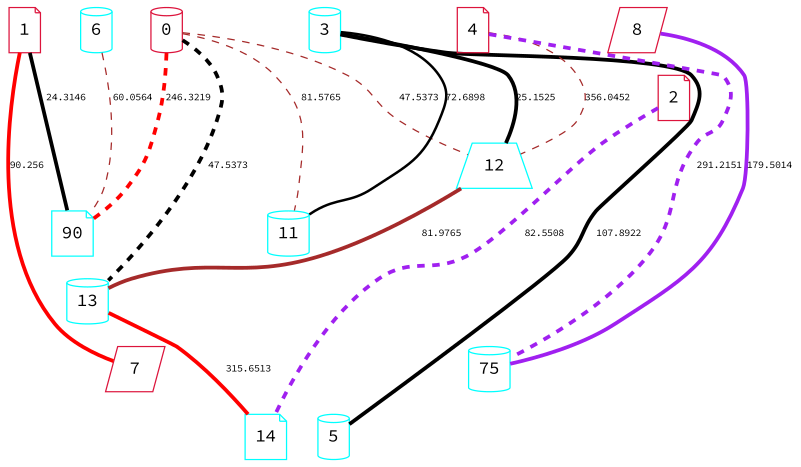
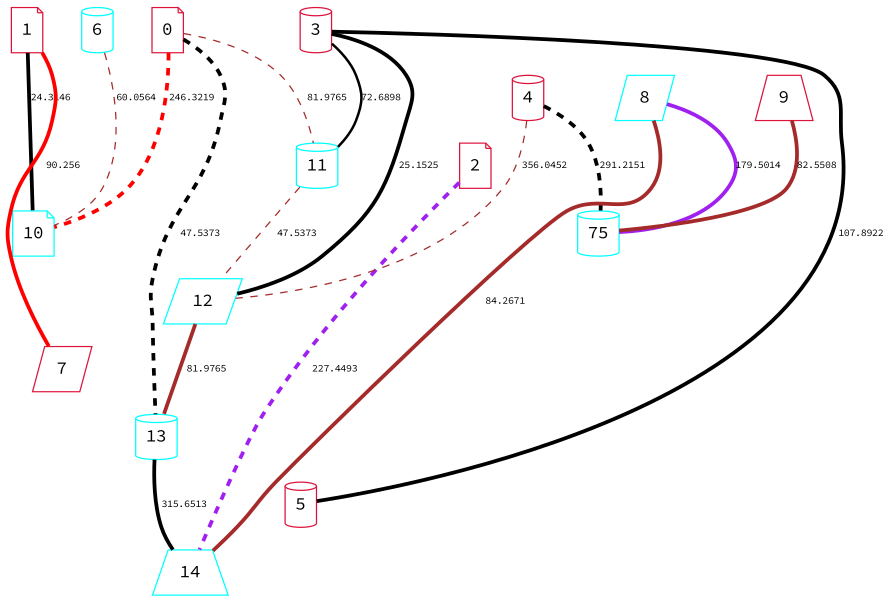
node "0": shape cylinder -> note
node "3": color aqua -> crimson
node "4": shape note -> cylinder
node "8": color crimson -> aqua
edge "0" -- "12": now "11" -- "12"
edge "0" -- "11": label "81.5765" -> "81.9765"
node "9": added
edge "4" -- "75": color purple -> black
node "12": shape trapezium -> parallelogram
node "90": label "90" -> "10"
edge "2" -- "14": label "82.5508" -> "227.4493"
edge "8" -- "14": added, label "84.2671"
edge "13" -- "14": color red -> black
node "14": shape note -> trapezium
node "5": color aqua -> crimson
